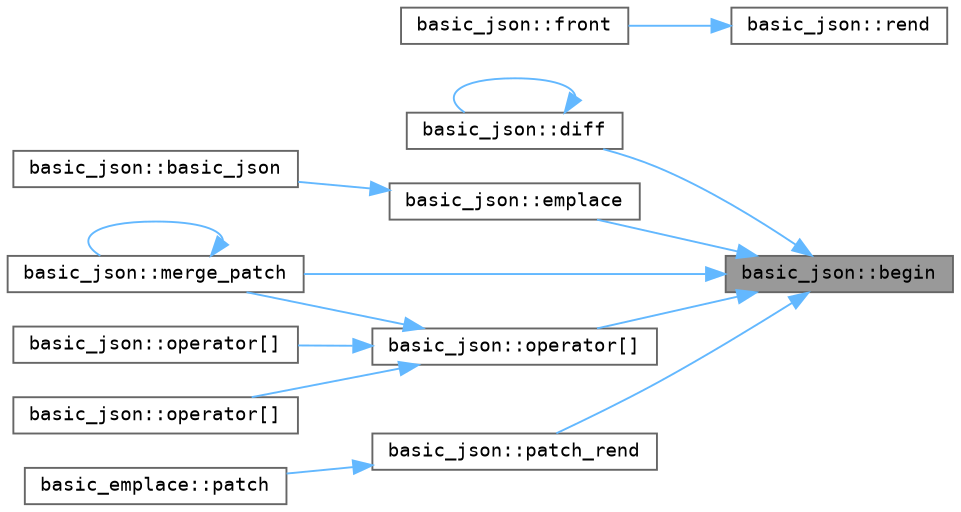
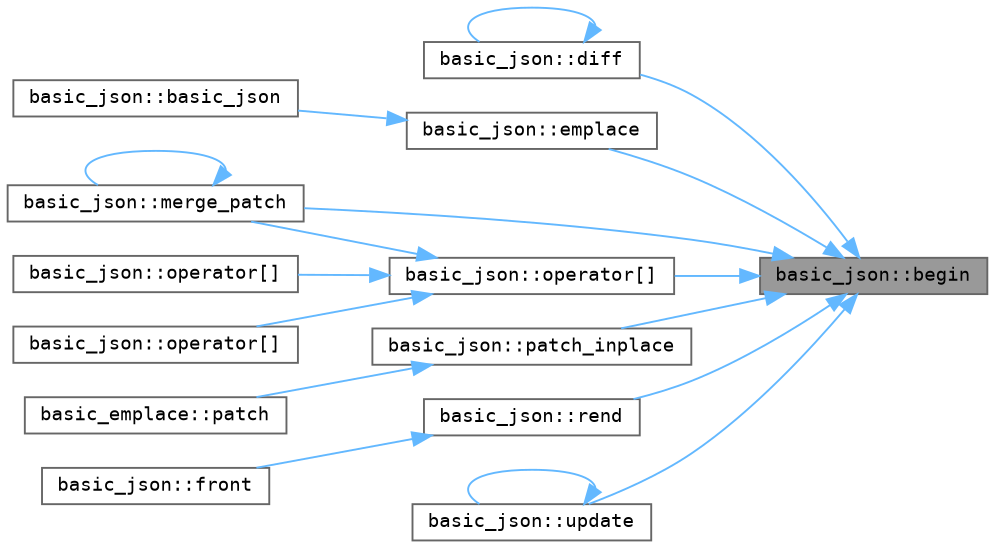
edge "basic_json::rend" -> "basic_json::begin": added
node "basic_json::patch_rend": label "basic_json::patch_rend" -> "basic_json::patch_inplace"
node "basic_json::update": added
